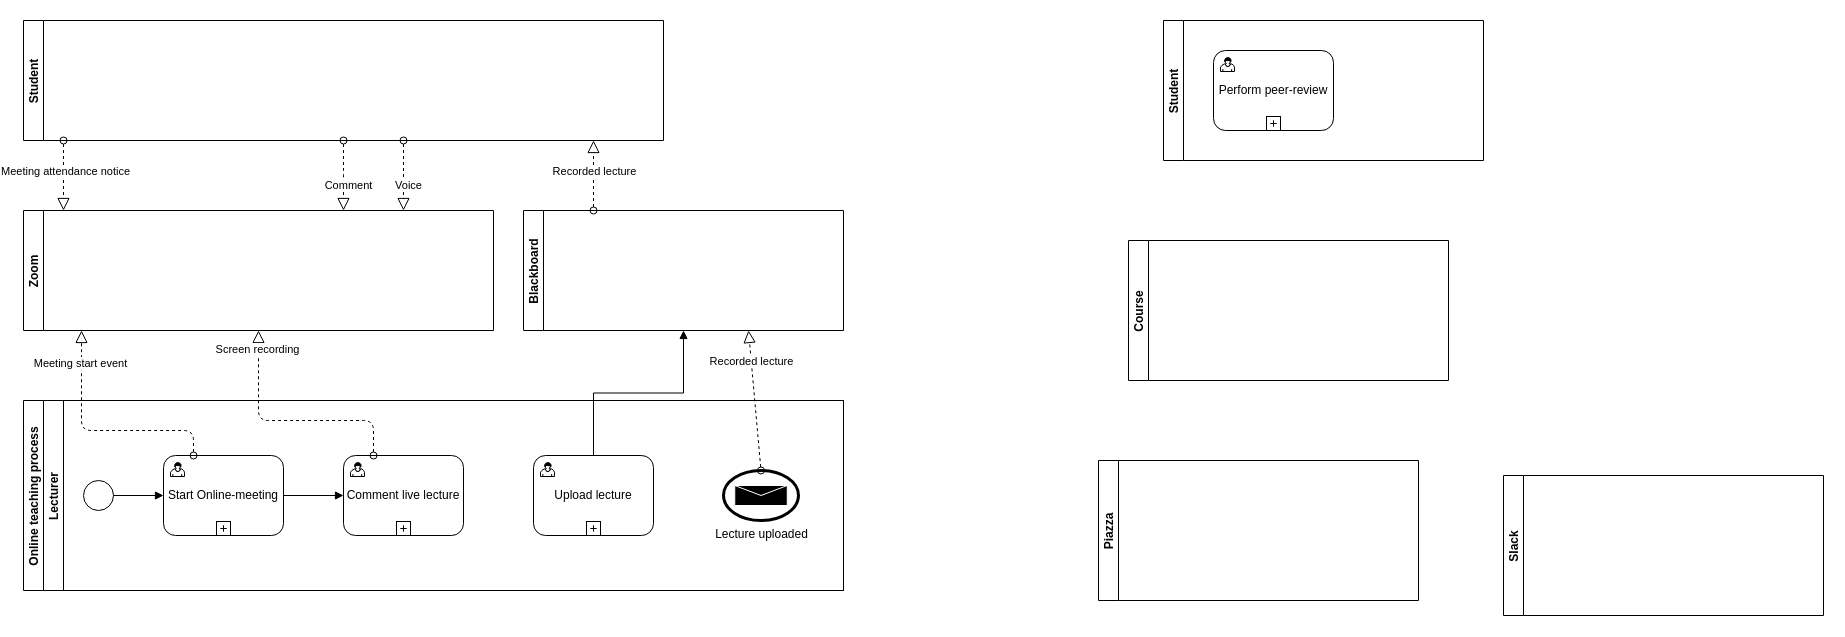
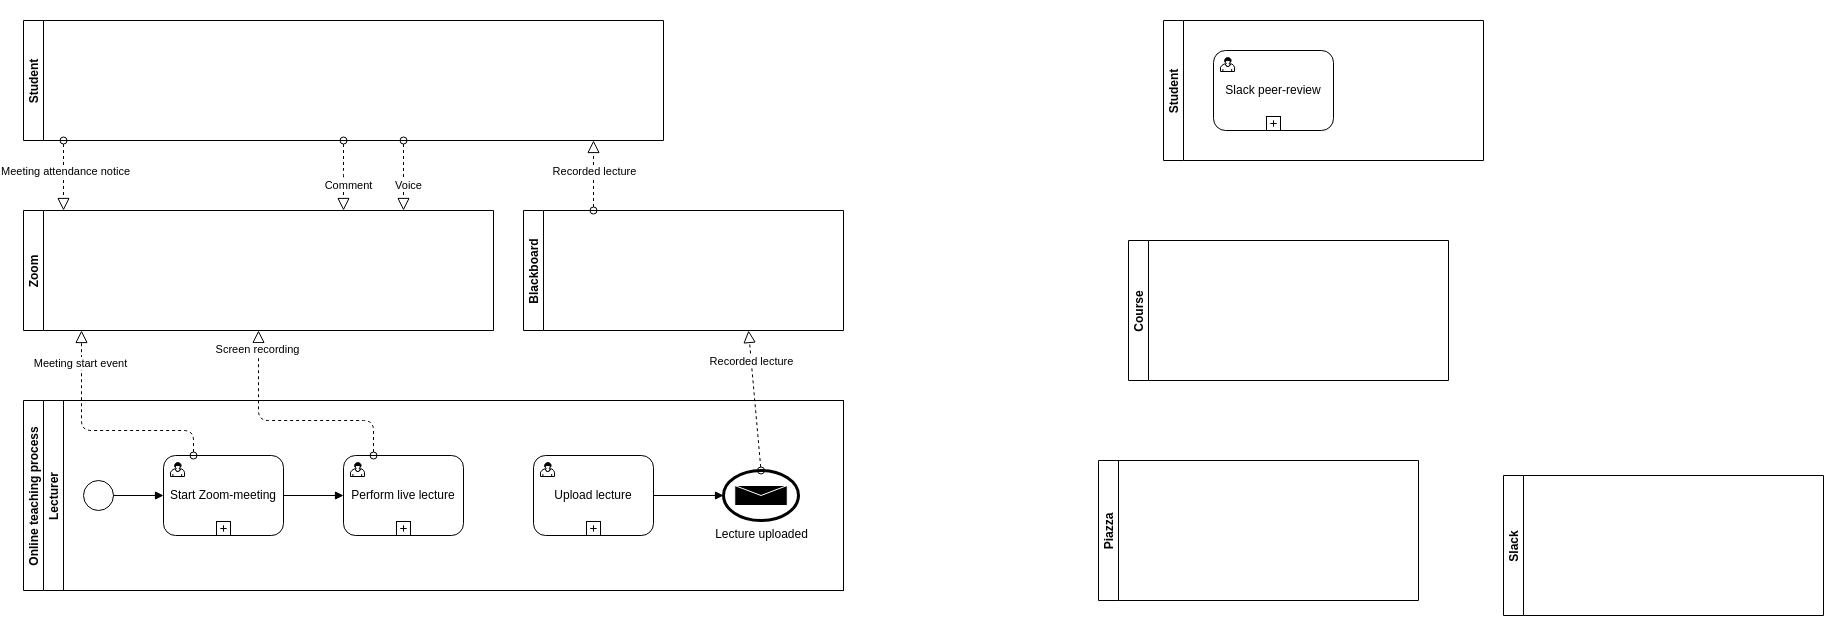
node "Perform peer-review": label "Perform peer-review" -> "Slack peer-review"
edge "Upload lecture" -> "Blackboard": now "Upload lecture" -> "Lecture uploaded"
node "Start Online-meeting": label "Start Online-meeting" -> "Start Zoom-meeting"
node "Comment live lecture": label "Comment live lecture" -> "Perform live lecture"
